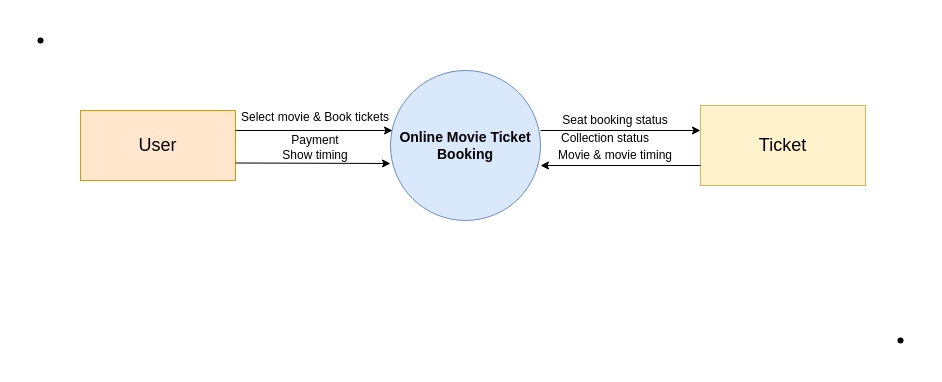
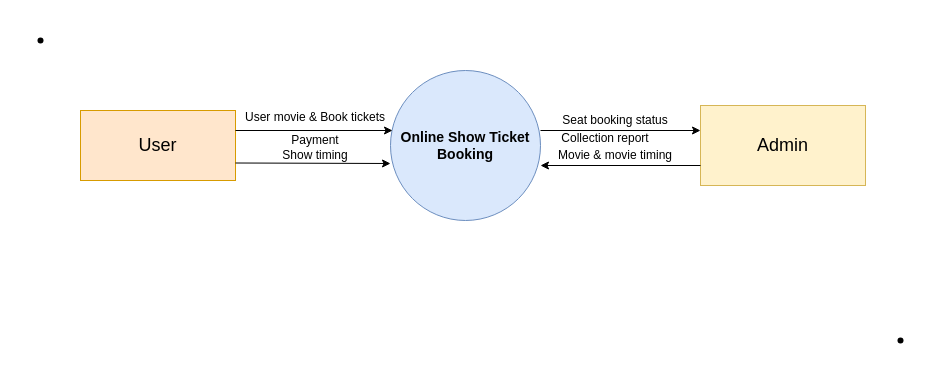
node "Select movie & Book tickets": label "Select movie & Book tickets" -> "User movie & Book tickets"
node "Collection status": label "Collection status" -> "Collection report"
node "Online Movie Ticket Booking": label "Online Movie Ticket Booking" -> "Online Show Ticket Booking"
node "Ticket": label "Ticket" -> "Admin"
